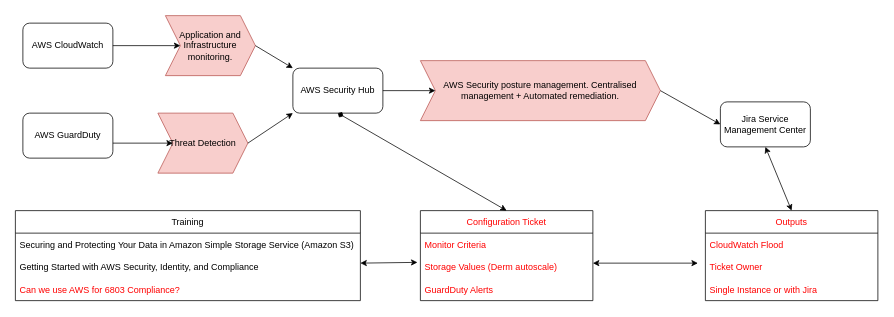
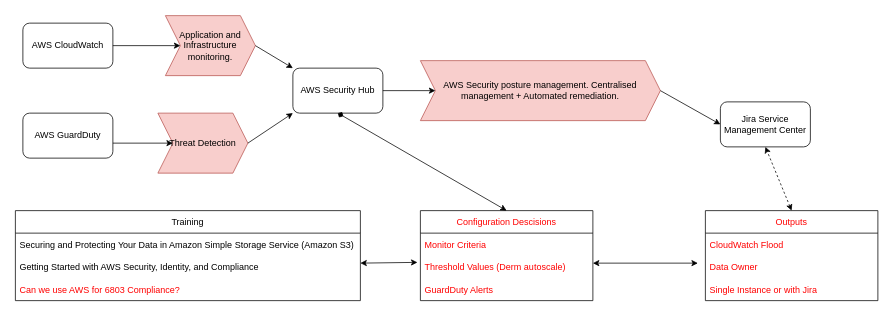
edge "Jira Service Management Center" -- "Outputs": style solid -> dashed
node "Configuration Ticket": label "Configuration Ticket" -> "Configuration Descisions"
node "Storage Values (Derm autoscale)": label "Storage Values (Derm autoscale)" -> "Threshold Values (Derm autoscale)"
node "Ticket Owner": label "Ticket Owner" -> "Data Owner"
